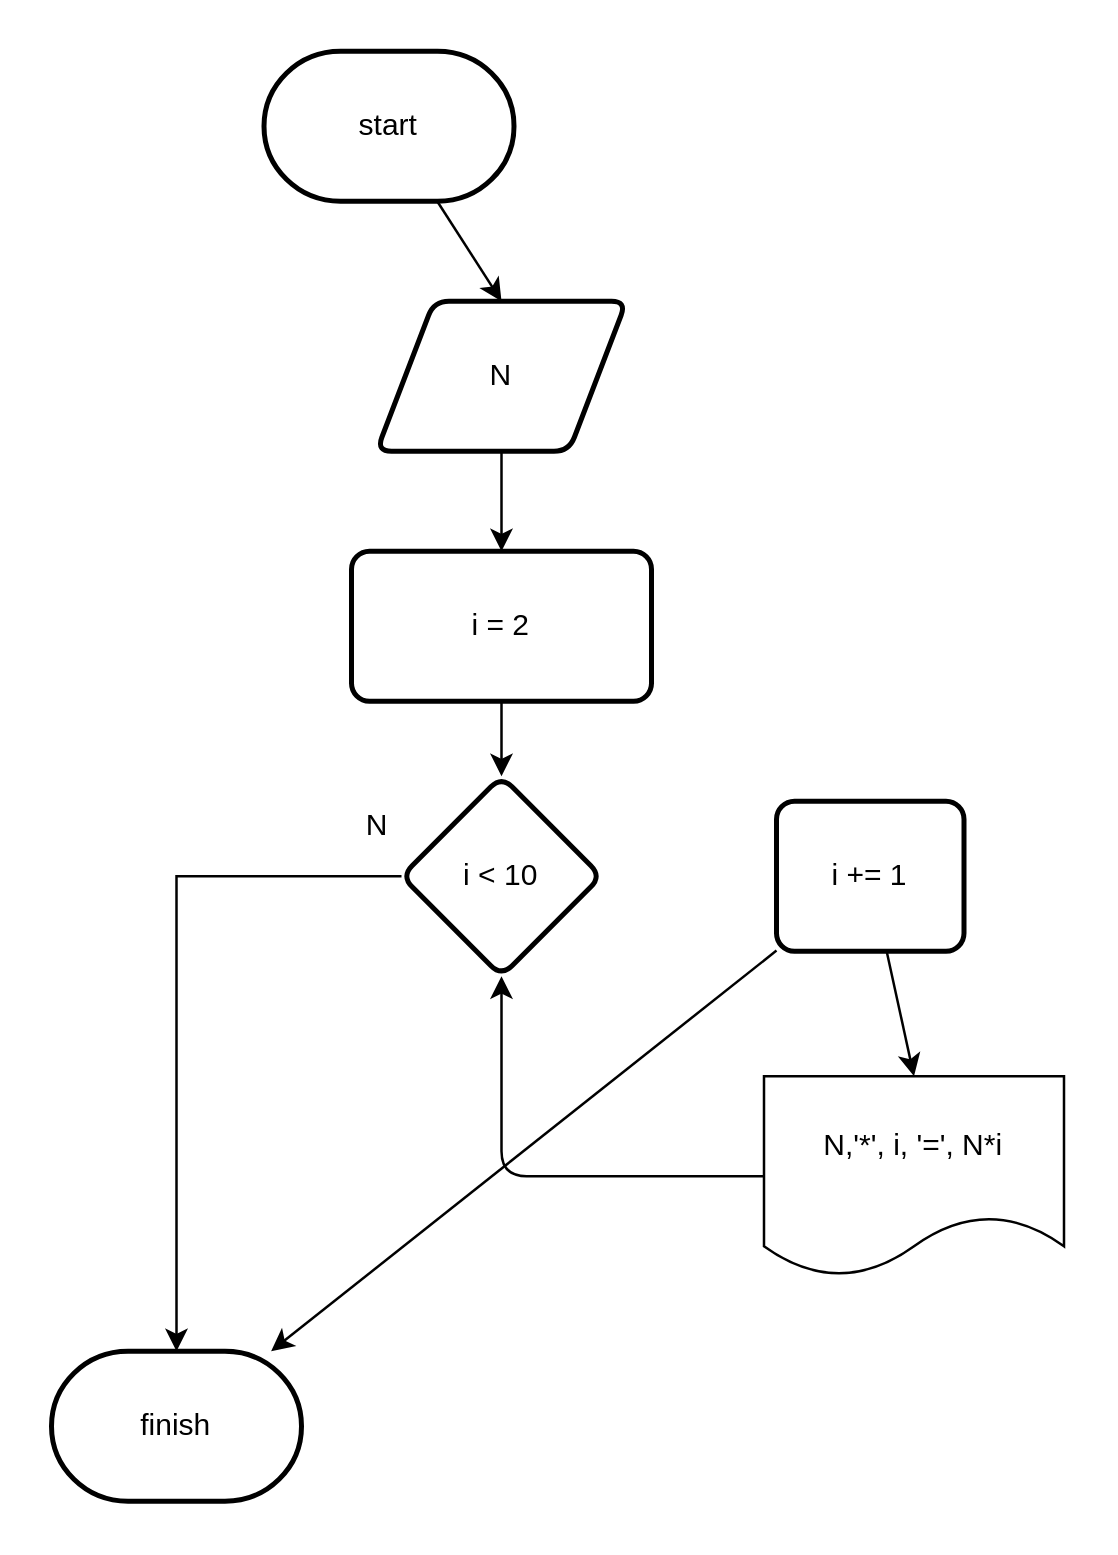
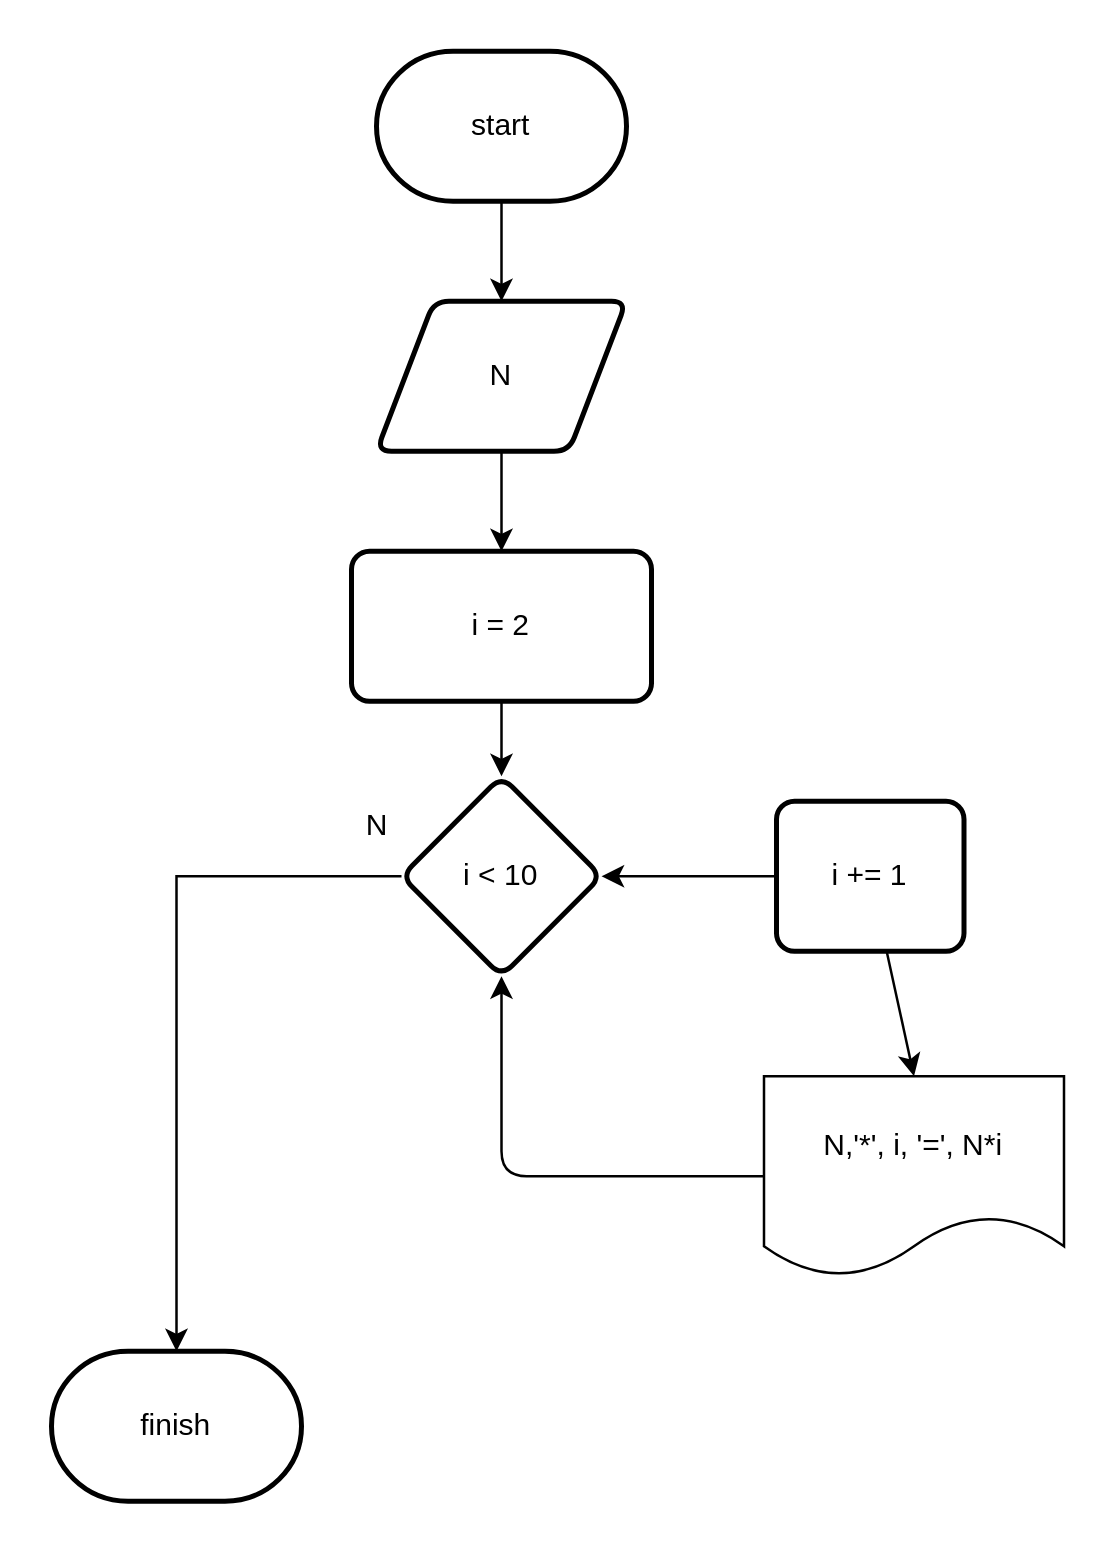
node "start": moved (389, 126) -> (501, 126)
edge "i += 1" -> "finish": now "i += 1" -> "i < 10"
